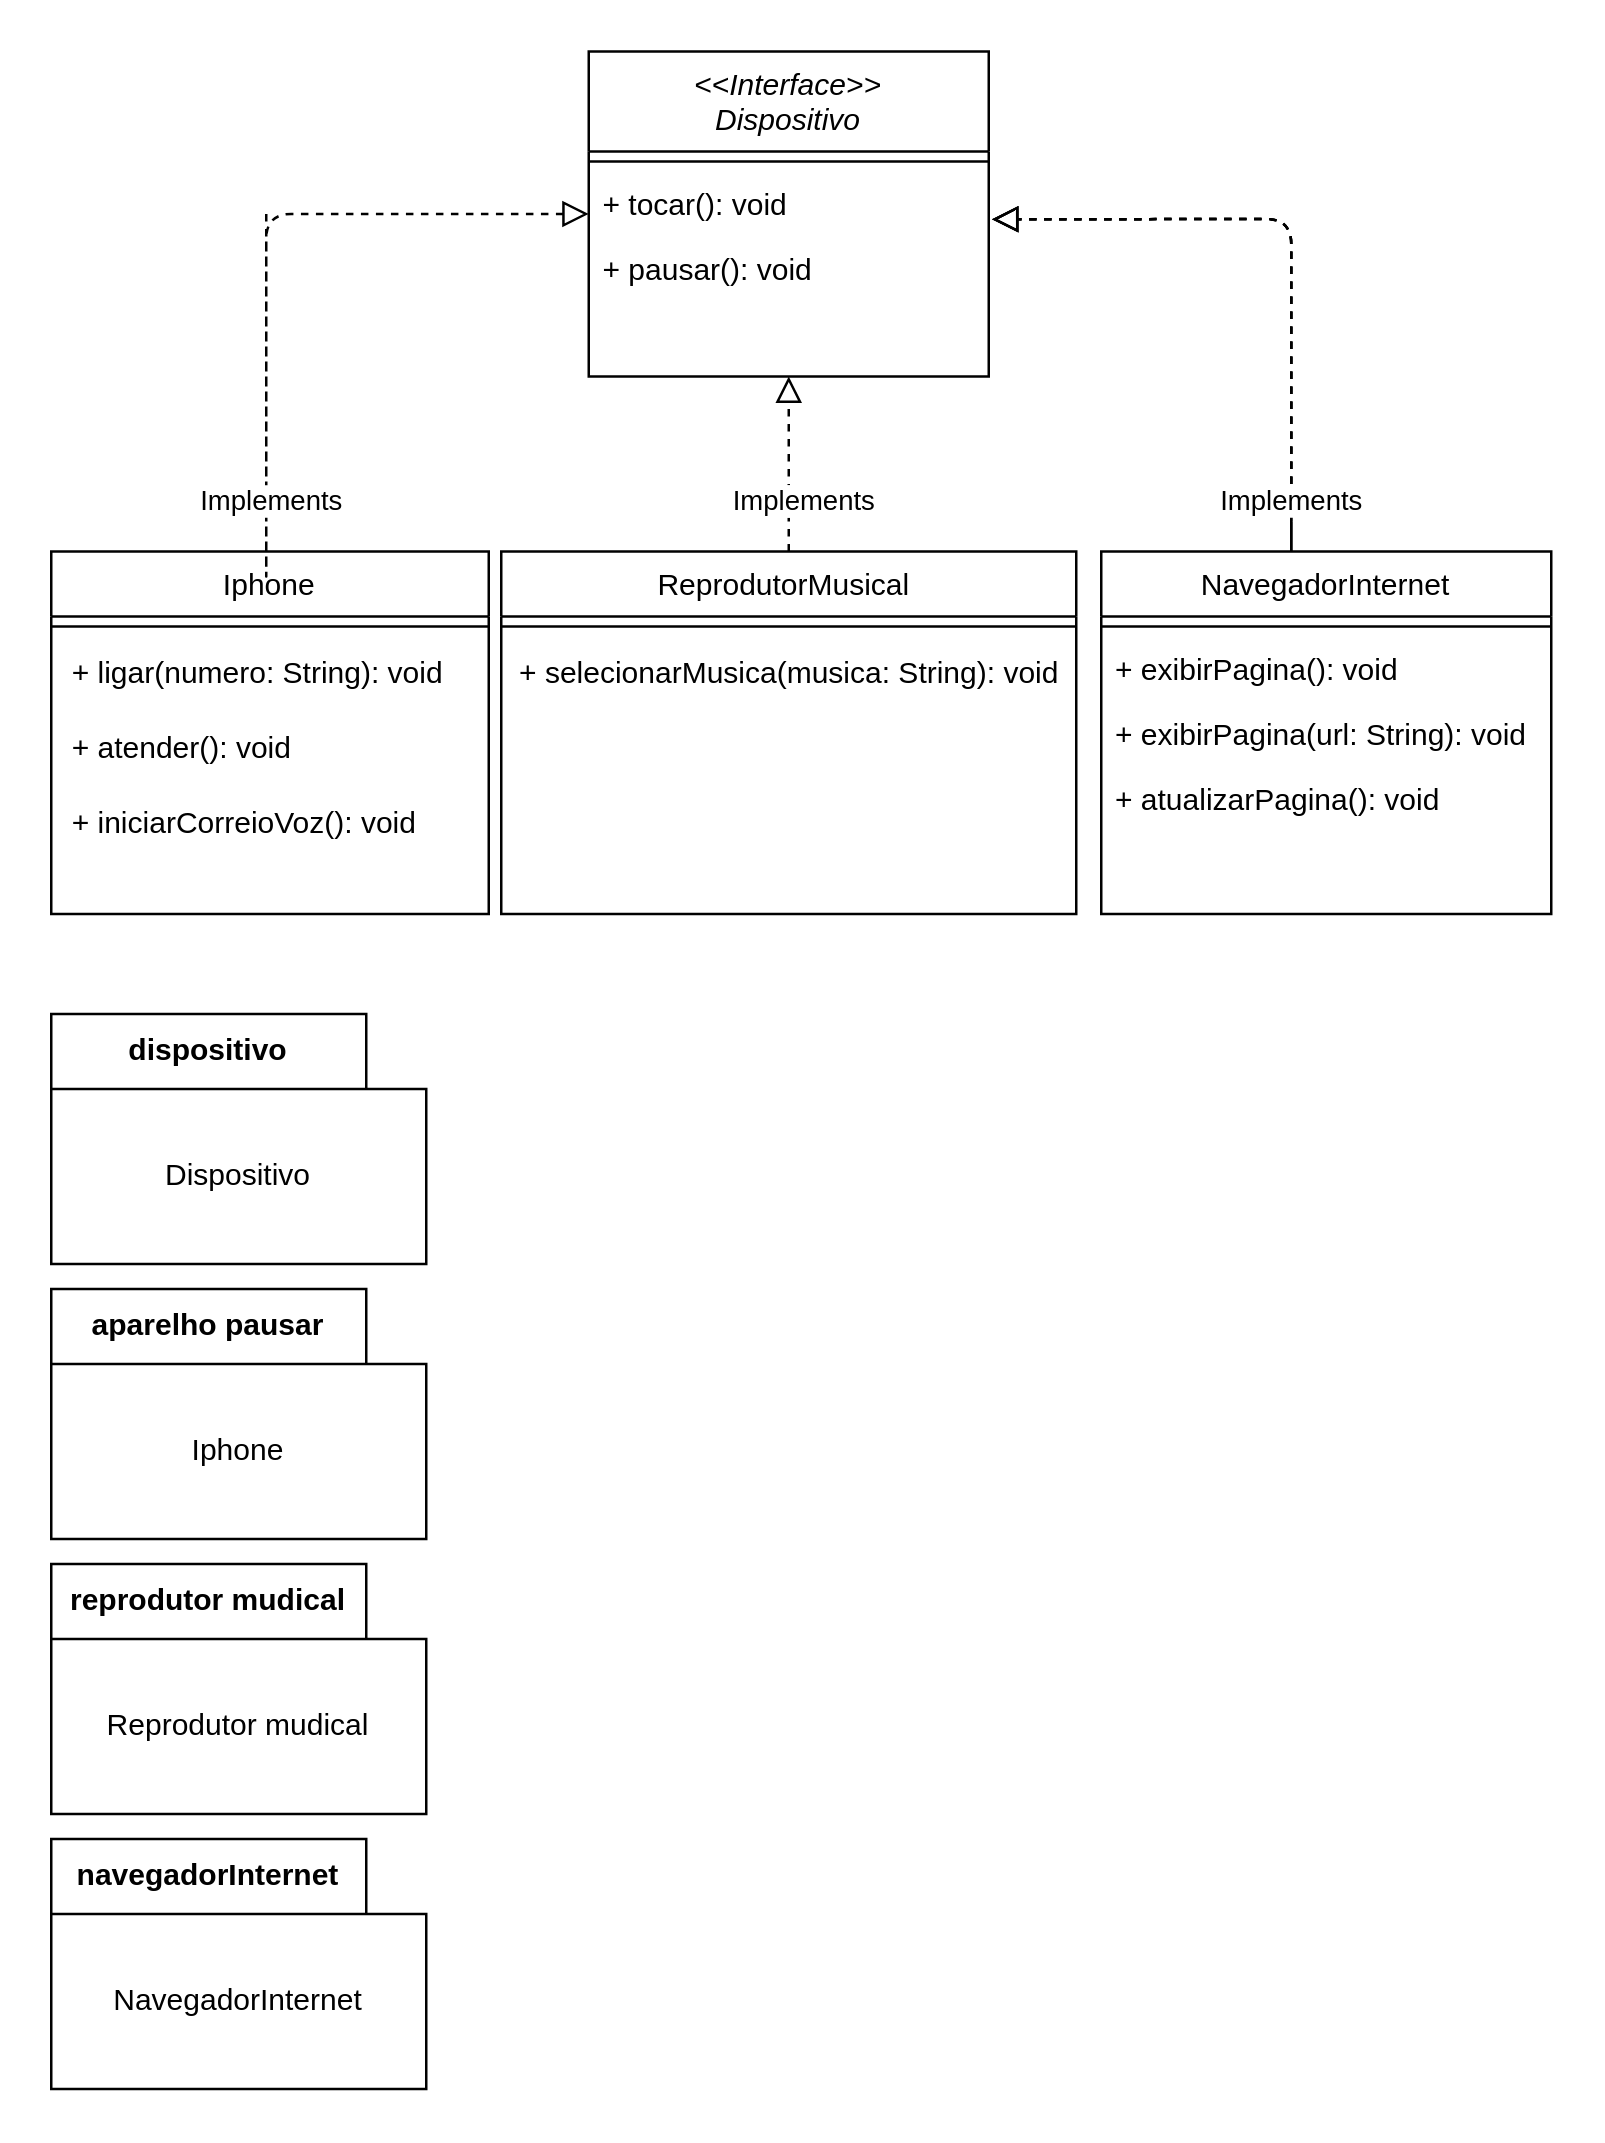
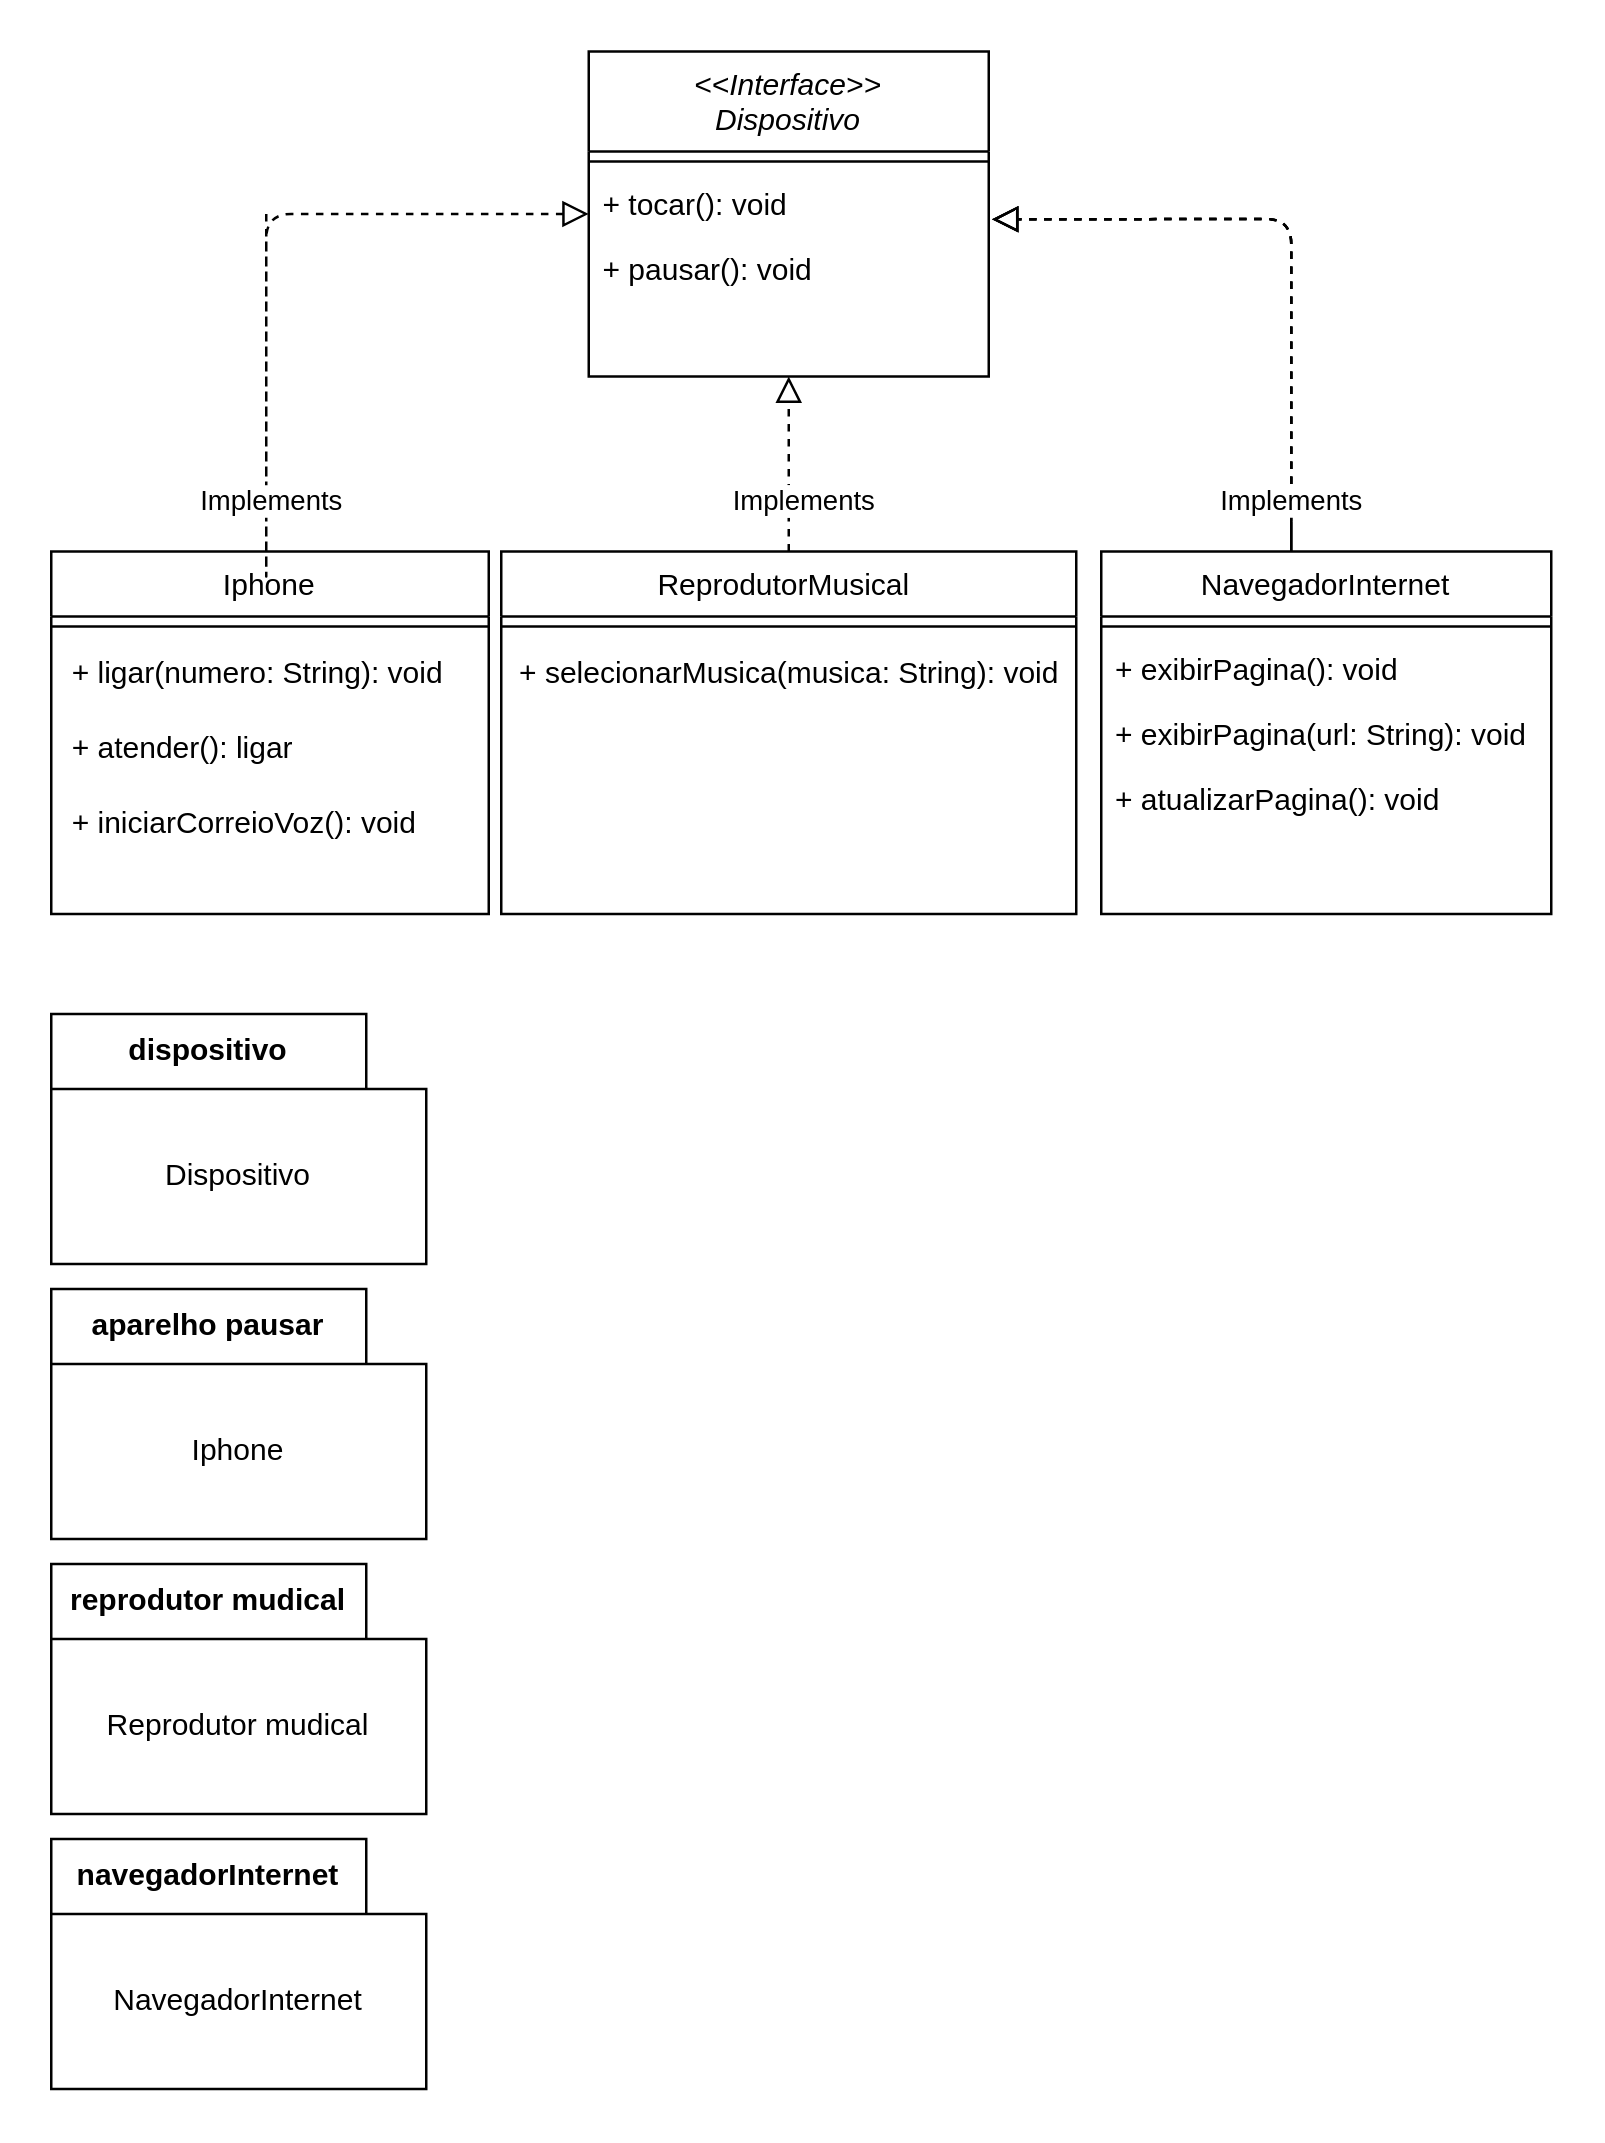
node "+ atender(): void": label "+ atender(): void" -> "+ atender(): ligar"
